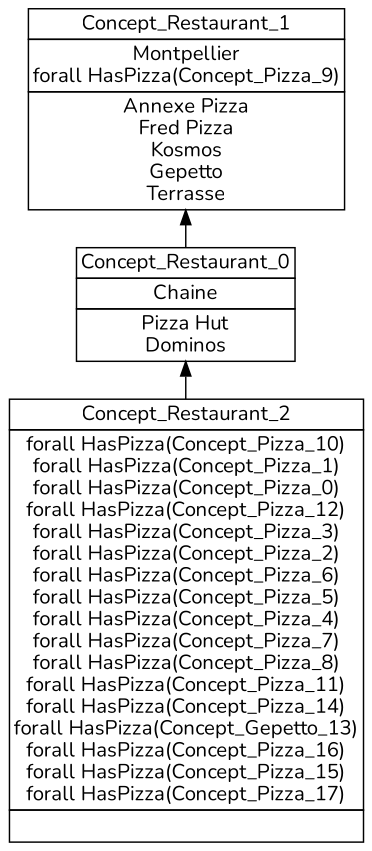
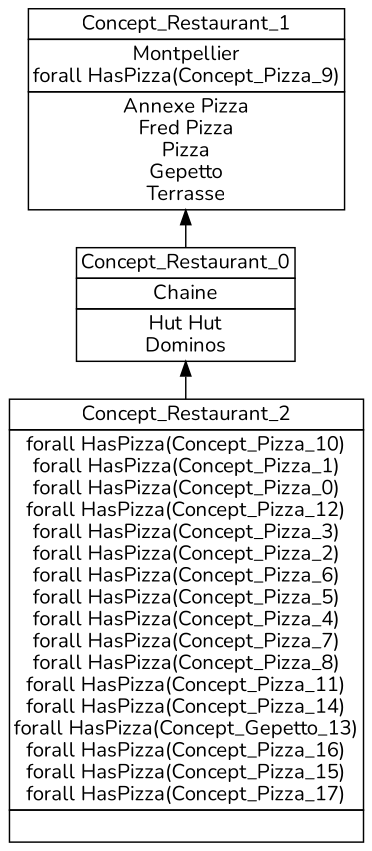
node "Concept_Restaurant_1": text "Kosmos" -> "Pizza"
node "Concept_Restaurant_0": text "Pizza Hut" -> "Hut Hut"
